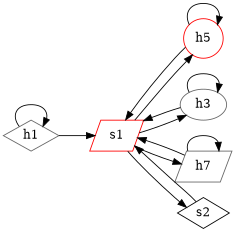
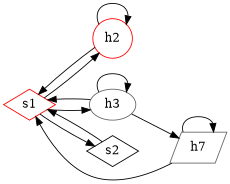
node "h5": label "h5" -> "h2"
node "h1": removed
node "s1": shape parallelogram -> diamond
edge "s1" -> "h7": now "h3" -> "h7"
